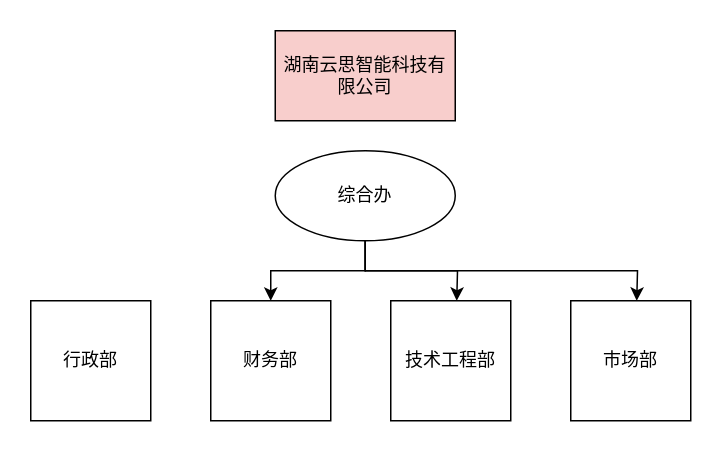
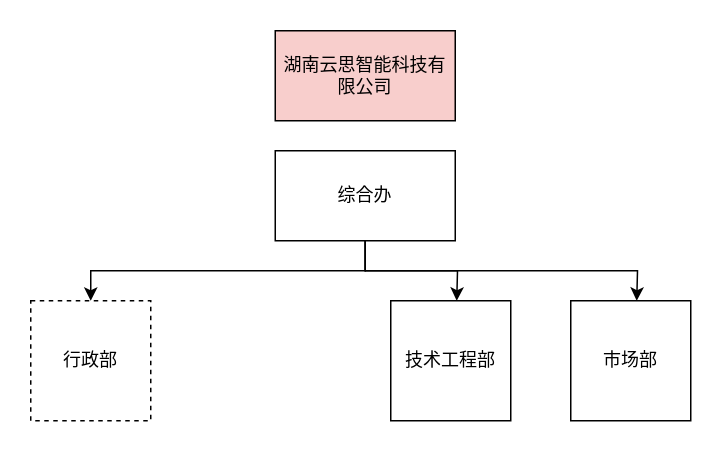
node "综合办": shape ellipse -> rectangle
edge "综合办" -> "行政部": added
edge "综合办" -> "财务部": removed
node "行政部": style solid -> dashed
node "财务部": removed
